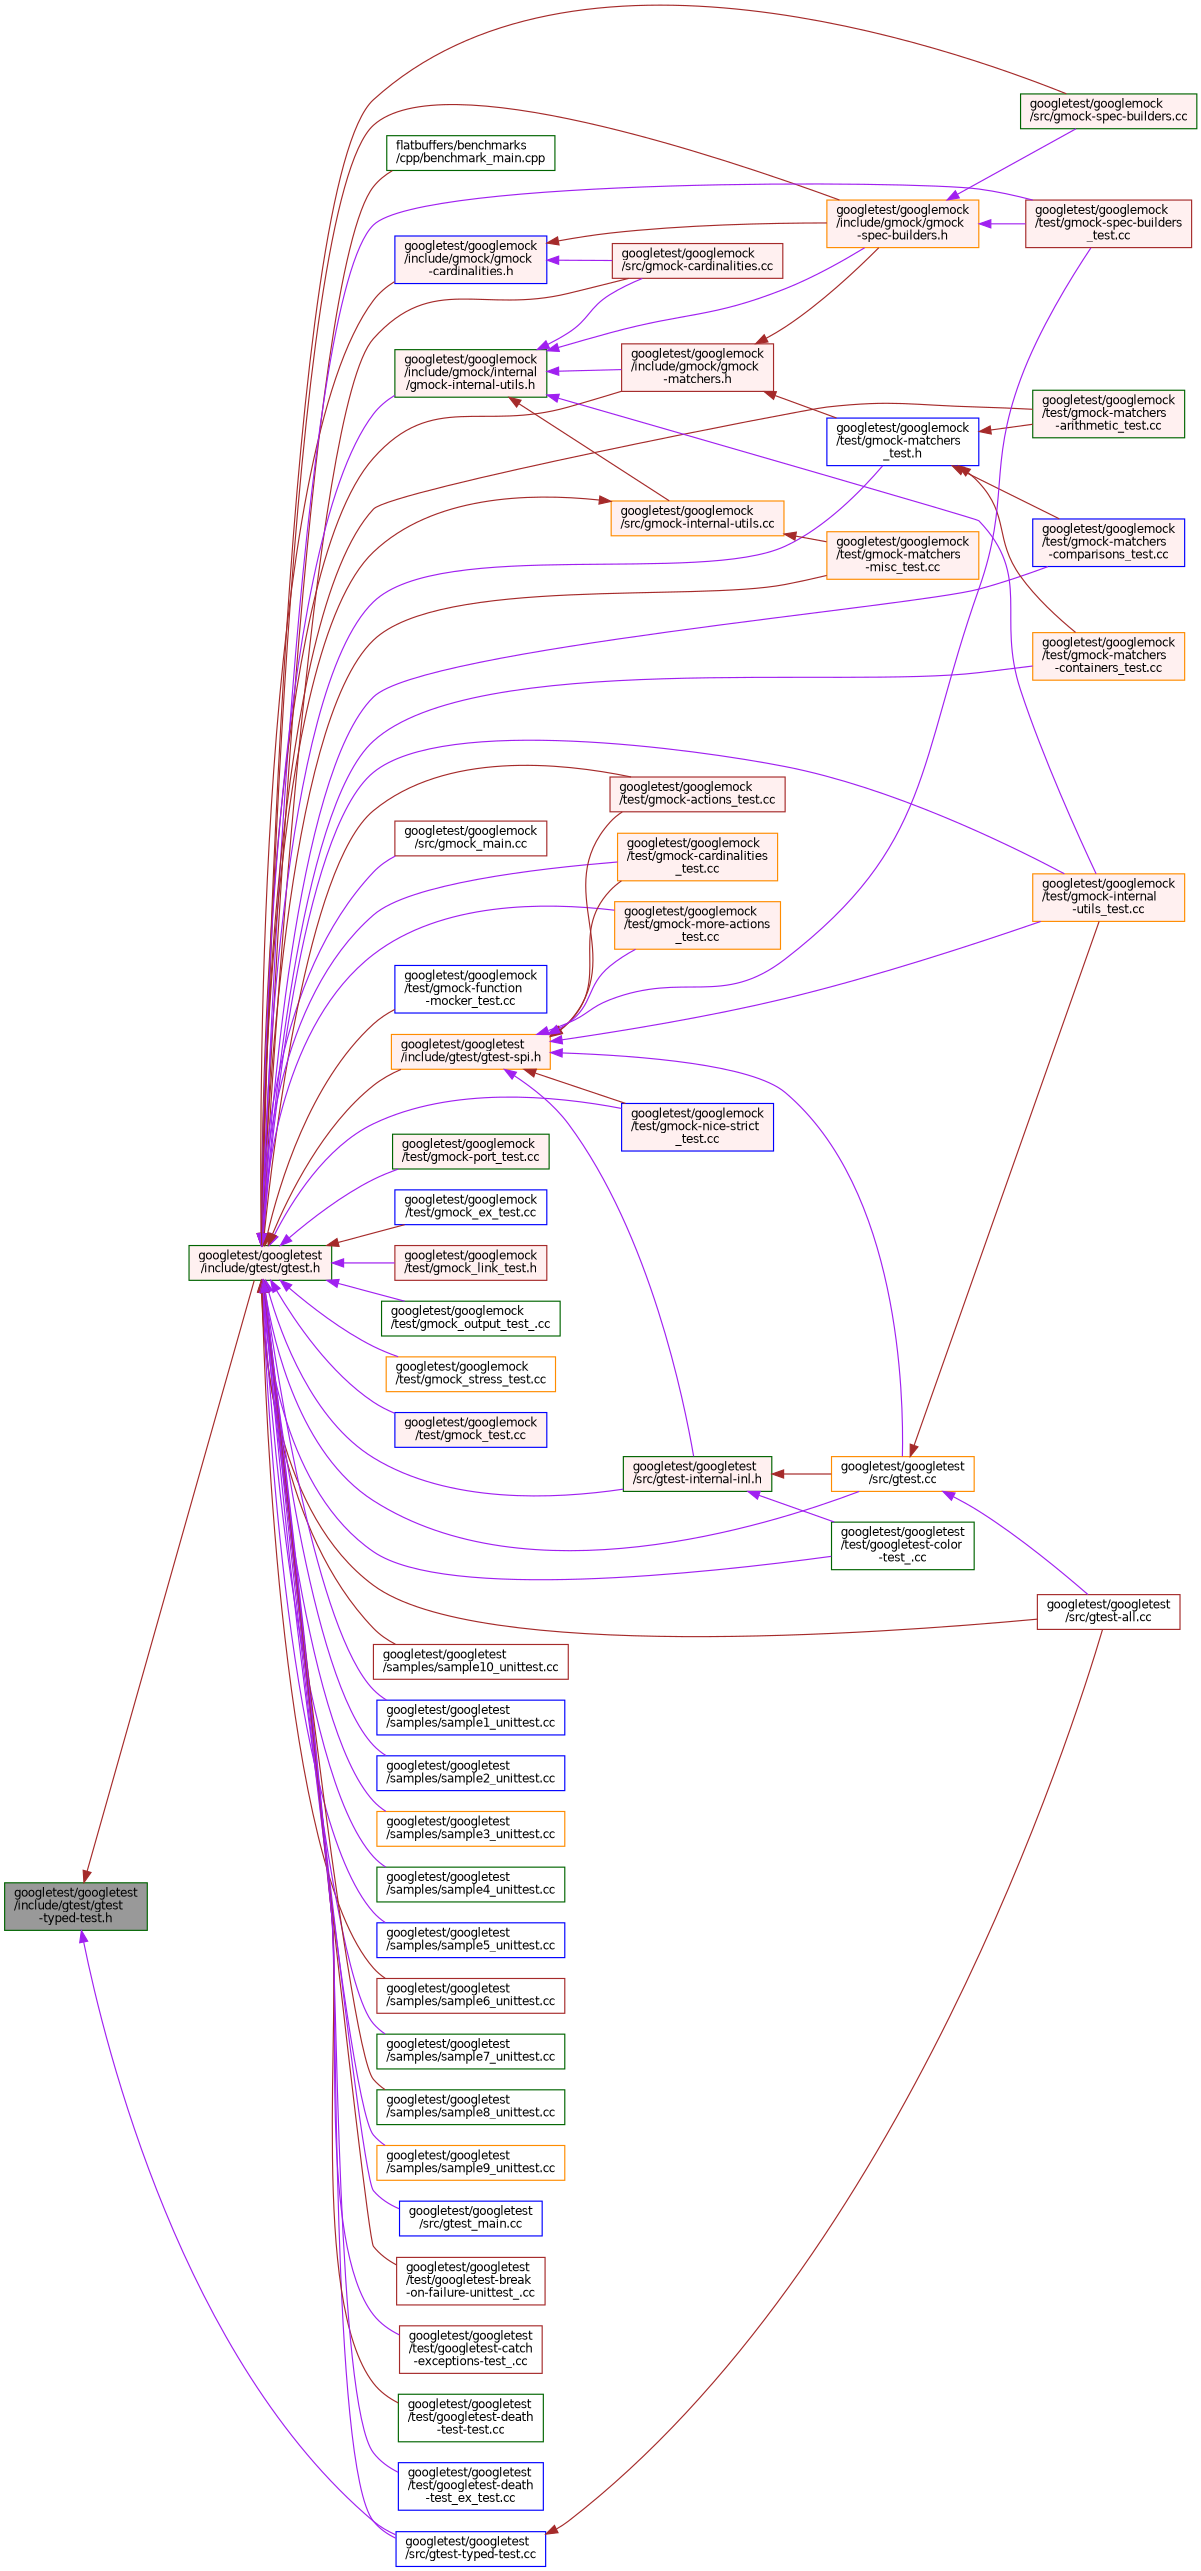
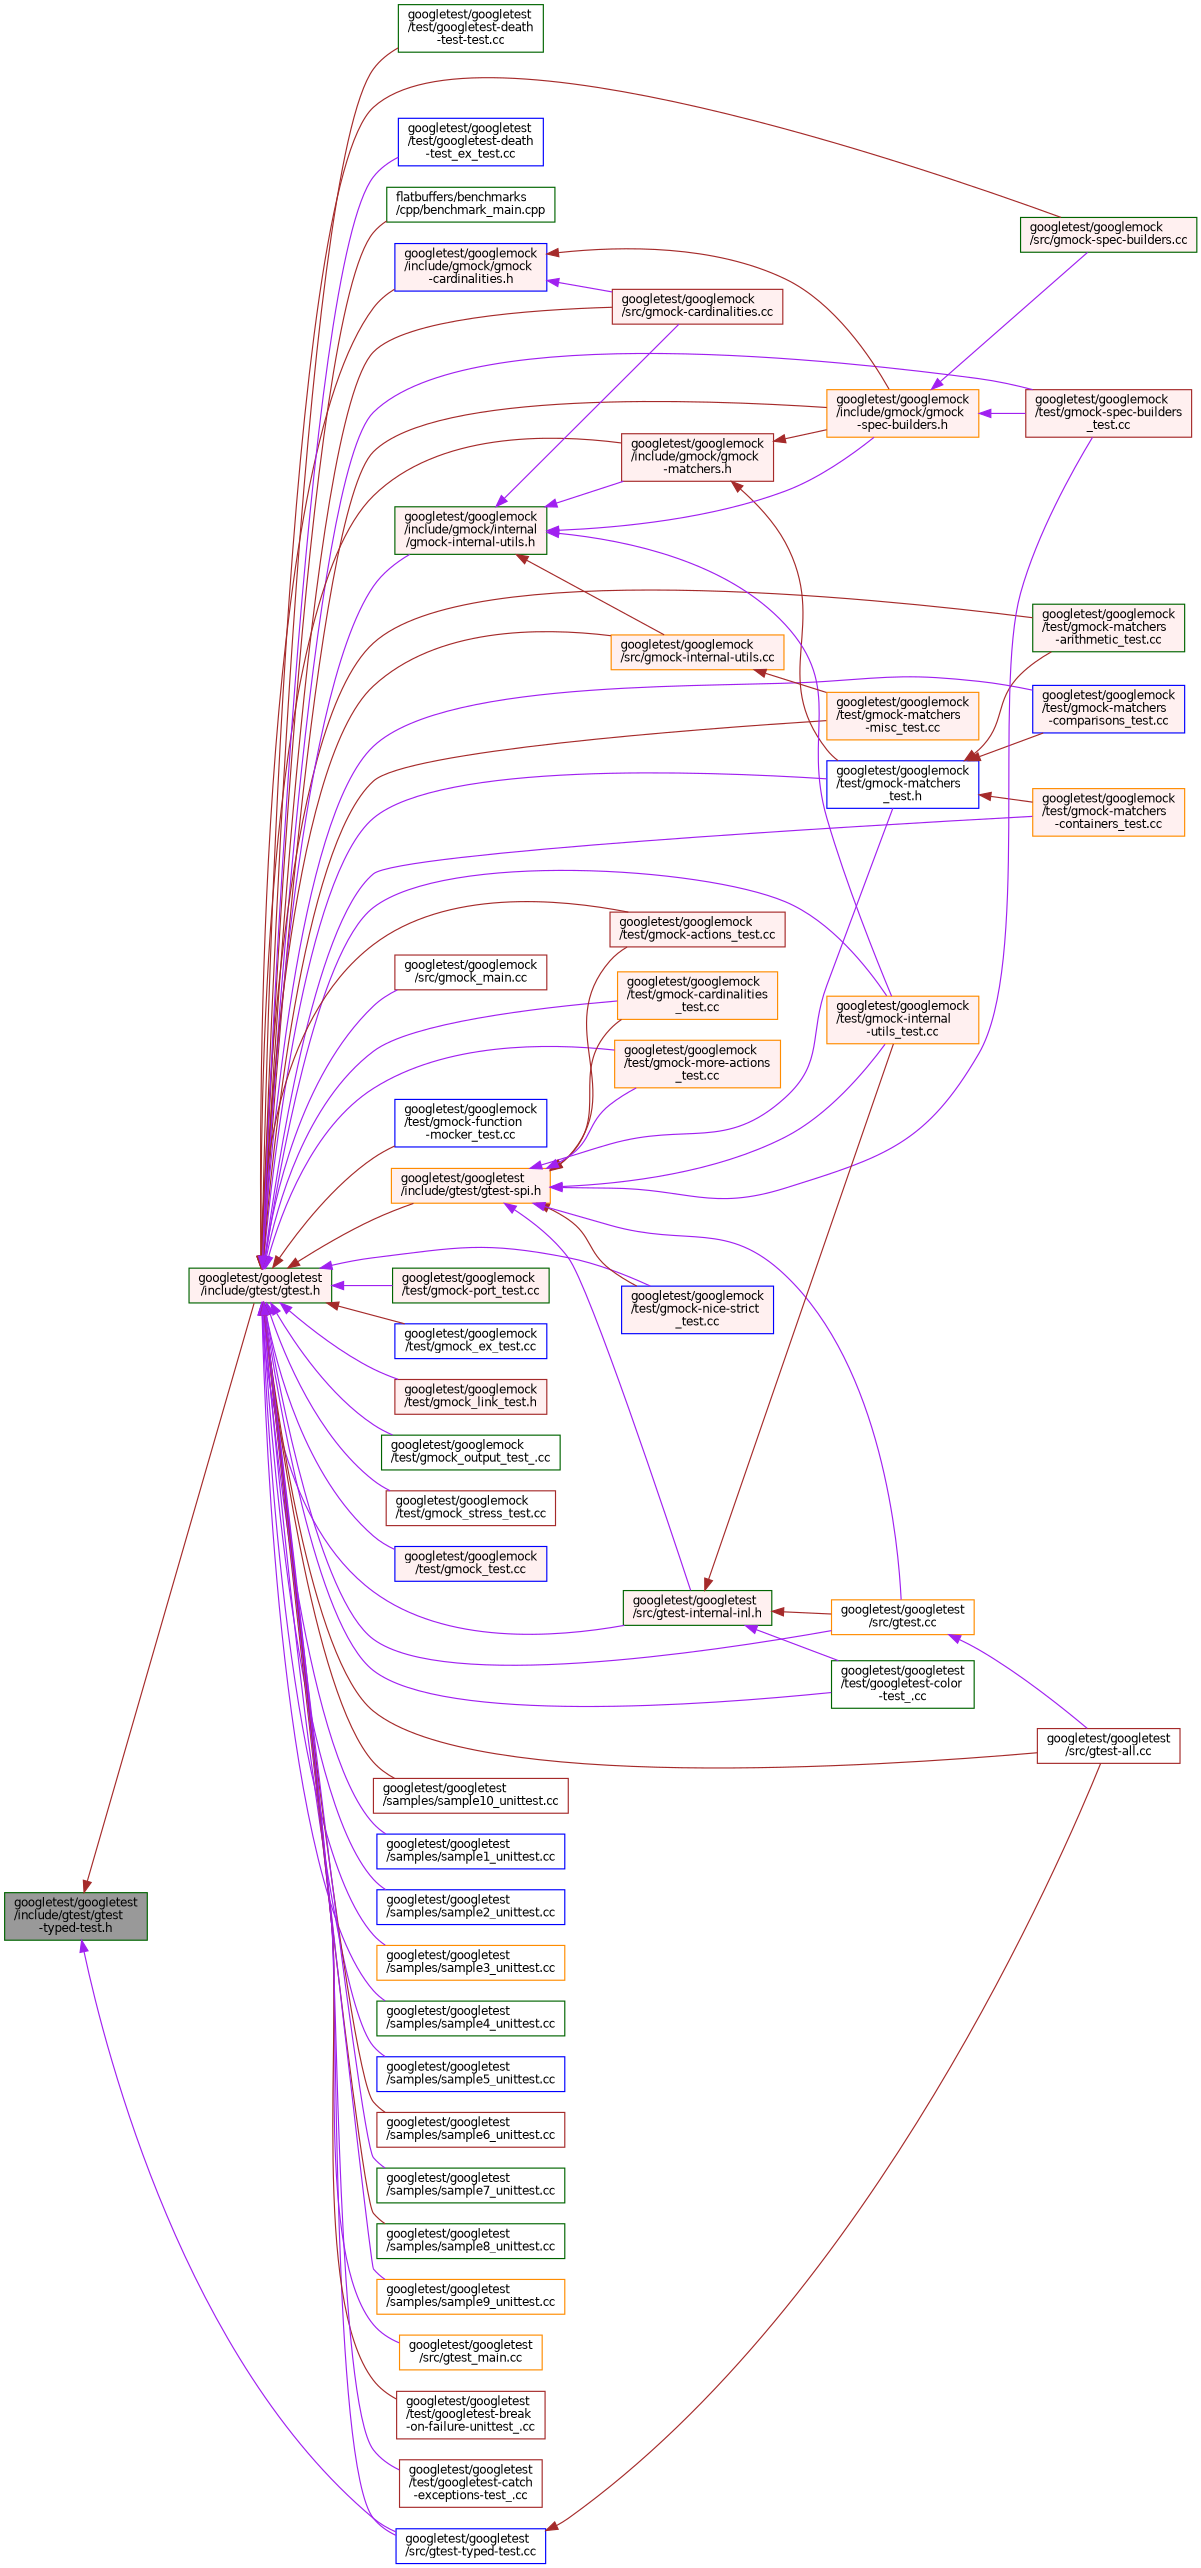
edge "googletest/googletest /include/gtest/gtest.h" -> "googletest/googlemock /src/gmock-internal-utils.cc": reversed
edge "googletest/googlemock /test/gmock-matchers _test.h" -> "googletest/googletest /include/gtest/gtest-spi.h": added
edge "googletest/googlemock /test/gmock-internal -utils_test.cc" -> "googletest/googletest /src/gtest.cc": now "googletest/googlemock /test/gmock-internal -utils_test.cc" -> "googletest/googletest /src/gtest-internal-inl.h"
node "googletest/googlemock /test/gmock_stress_test.cc": color darkorange -> brown
node "googletest/googletest /src/gtest_main.cc": color blue -> darkorange
